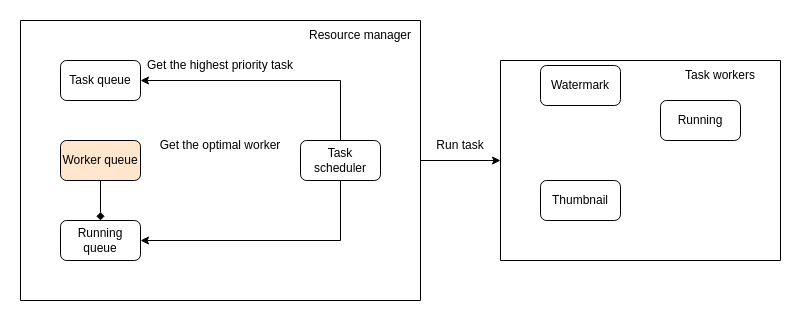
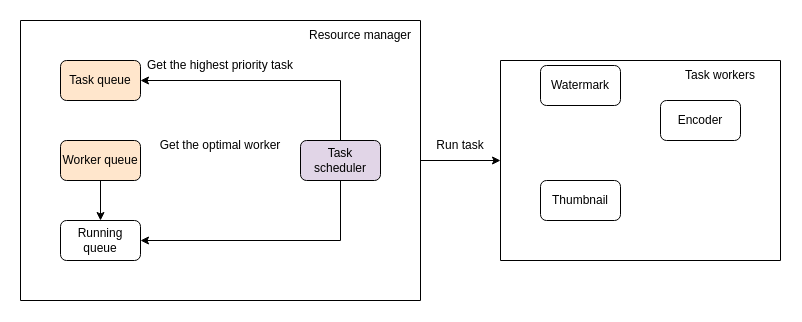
node "Task queue": fillcolor #ffffff -> #ffe6cc
node "Running": label "Running" -> "Encoder"
node "Task scheduler": fillcolor #ffffff -> #e1d5e7
edge "Worker queue" -> "Running queue": arrowhead diamond -> classic
